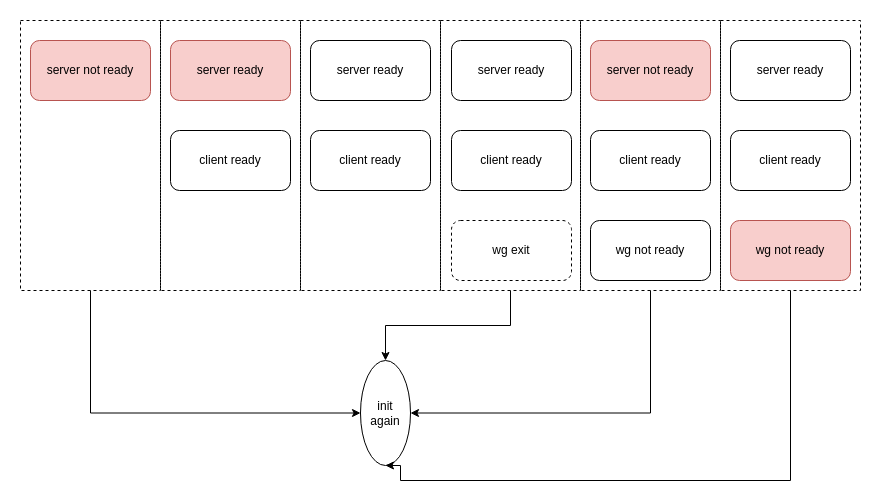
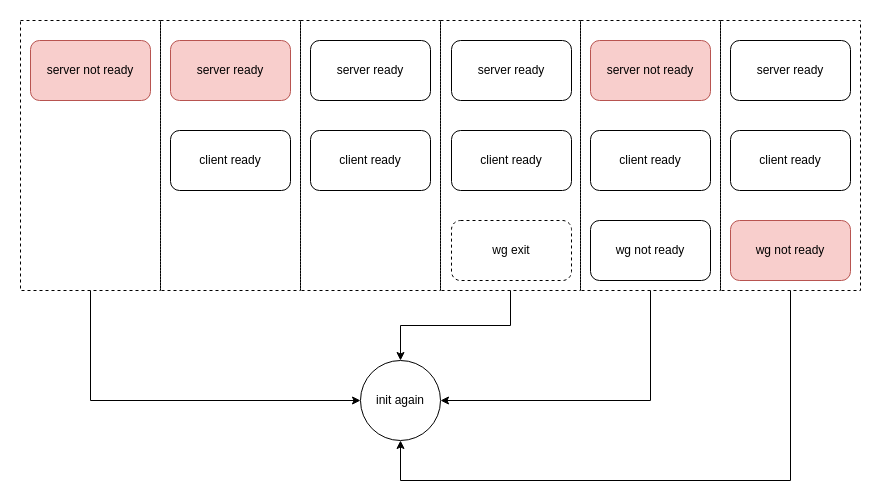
node "init again": size 50x105 -> 80x80
